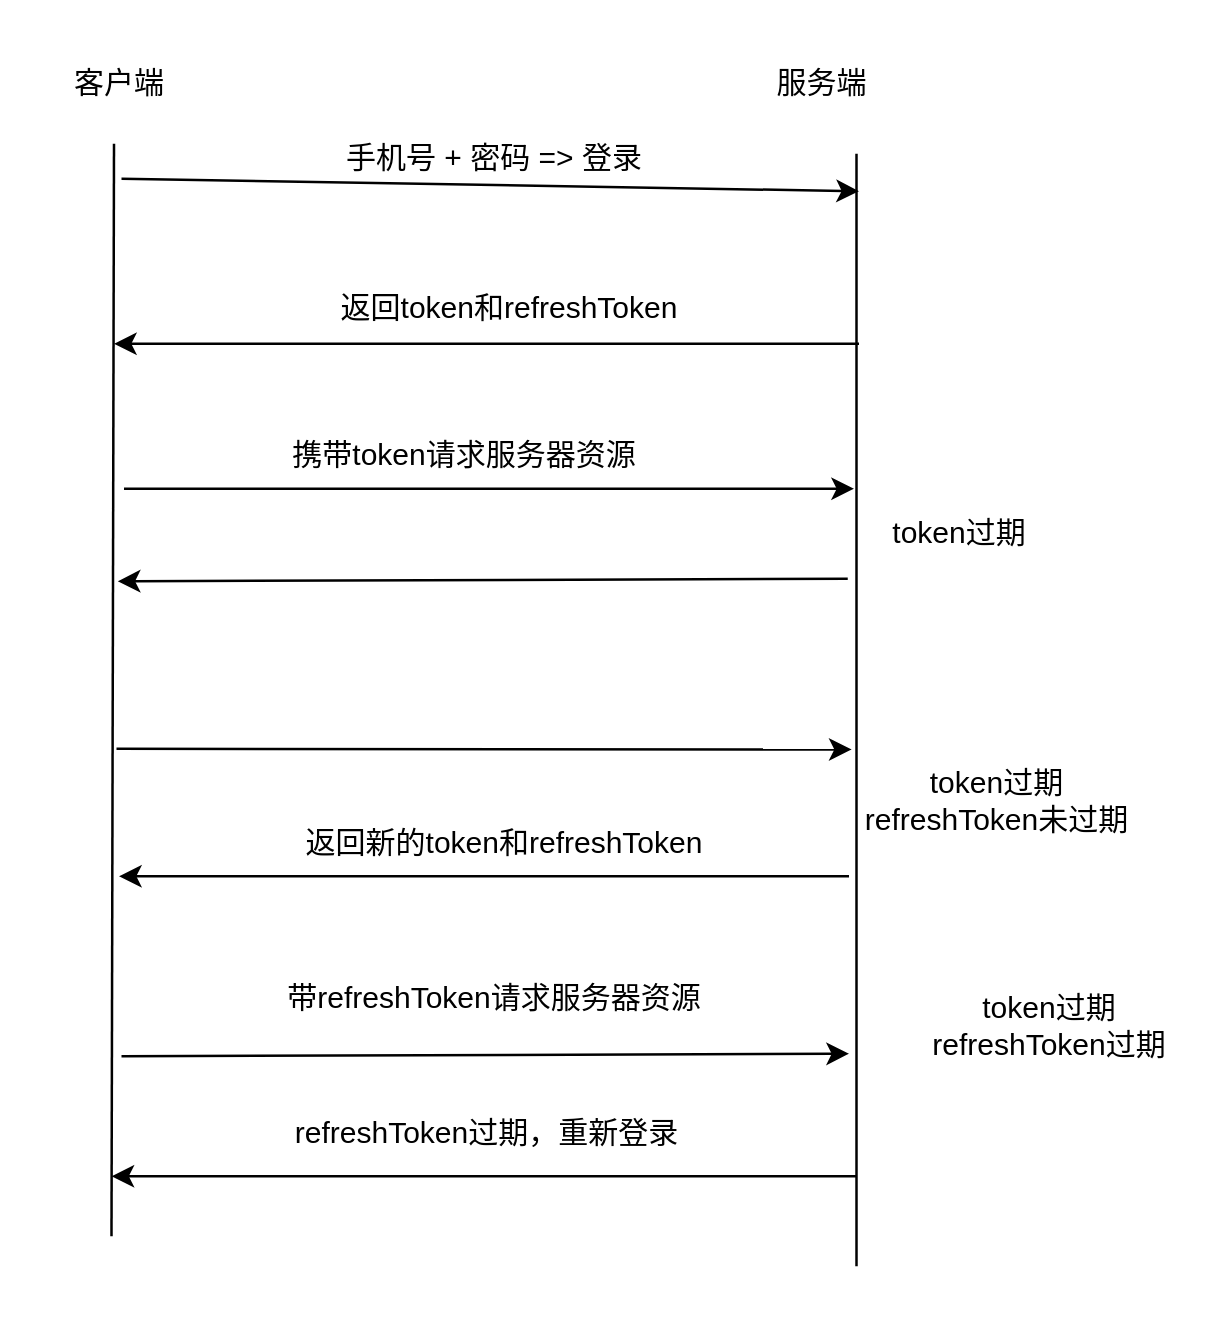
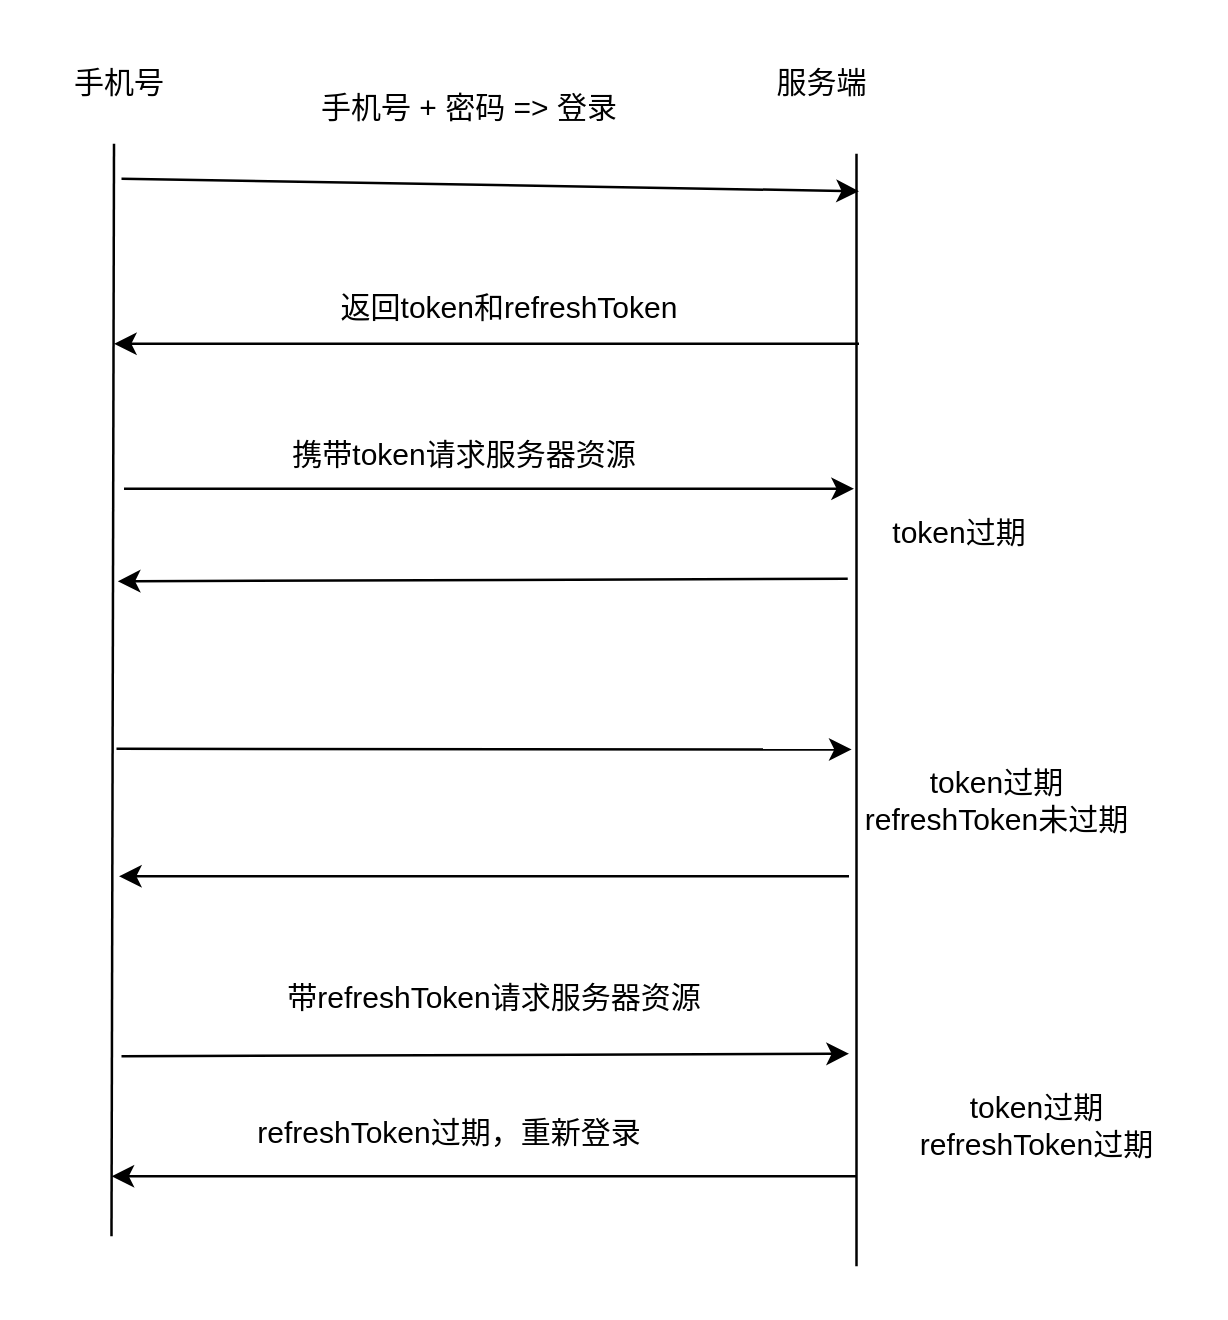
node "客户端": label "客户端" -> "手机号"
node "手机号 + 密码 => 登录": moved (494, 159) -> (469, 109)
node "返回新的token和refreshToken": removed
node "token过期 refreshToken过期": moved (1048, 1025) -> (1035, 1125)
node "refreshToken过期，重新登录": moved (485, 1134) -> (448, 1134)
